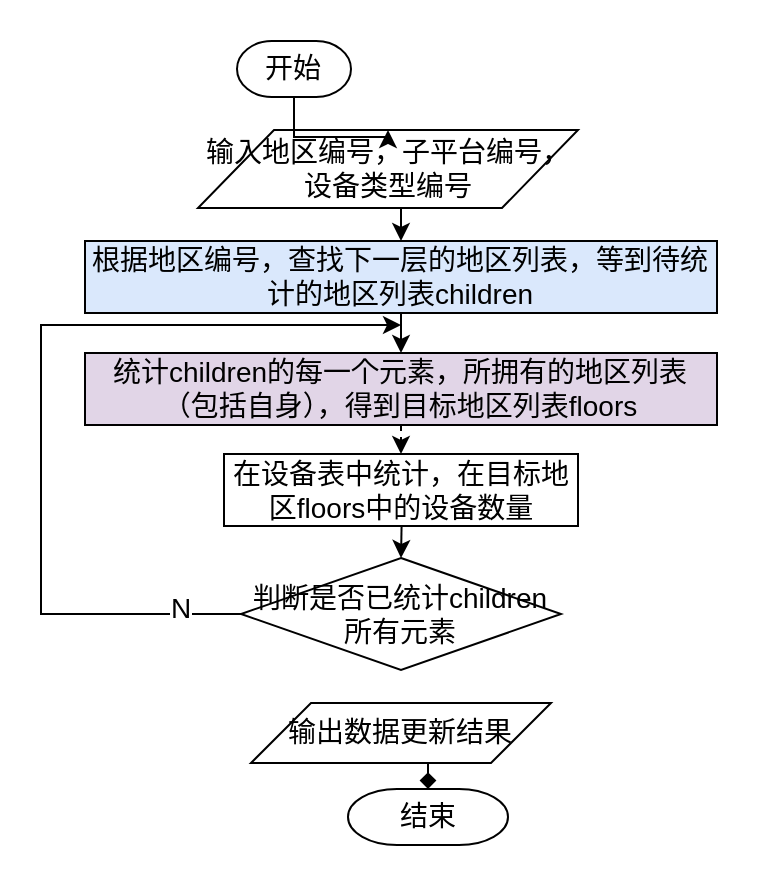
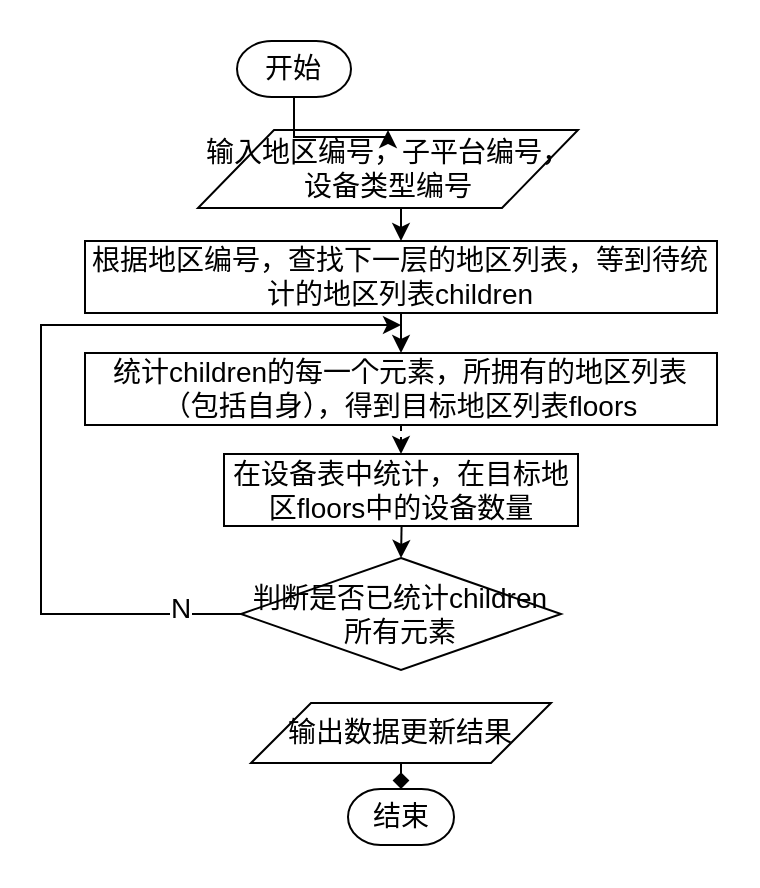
node "根据地区编号，查找下一层的地区列表，等到待统计的地区列表children": fillcolor #dae8fc -> #ffffff
node "统计children的每一个元素，所拥有的地区列表（包括自身），得到目标地区列表floors": fillcolor #e1d5e7 -> #ffffff
node "结束": size 160x56 -> 106x56
